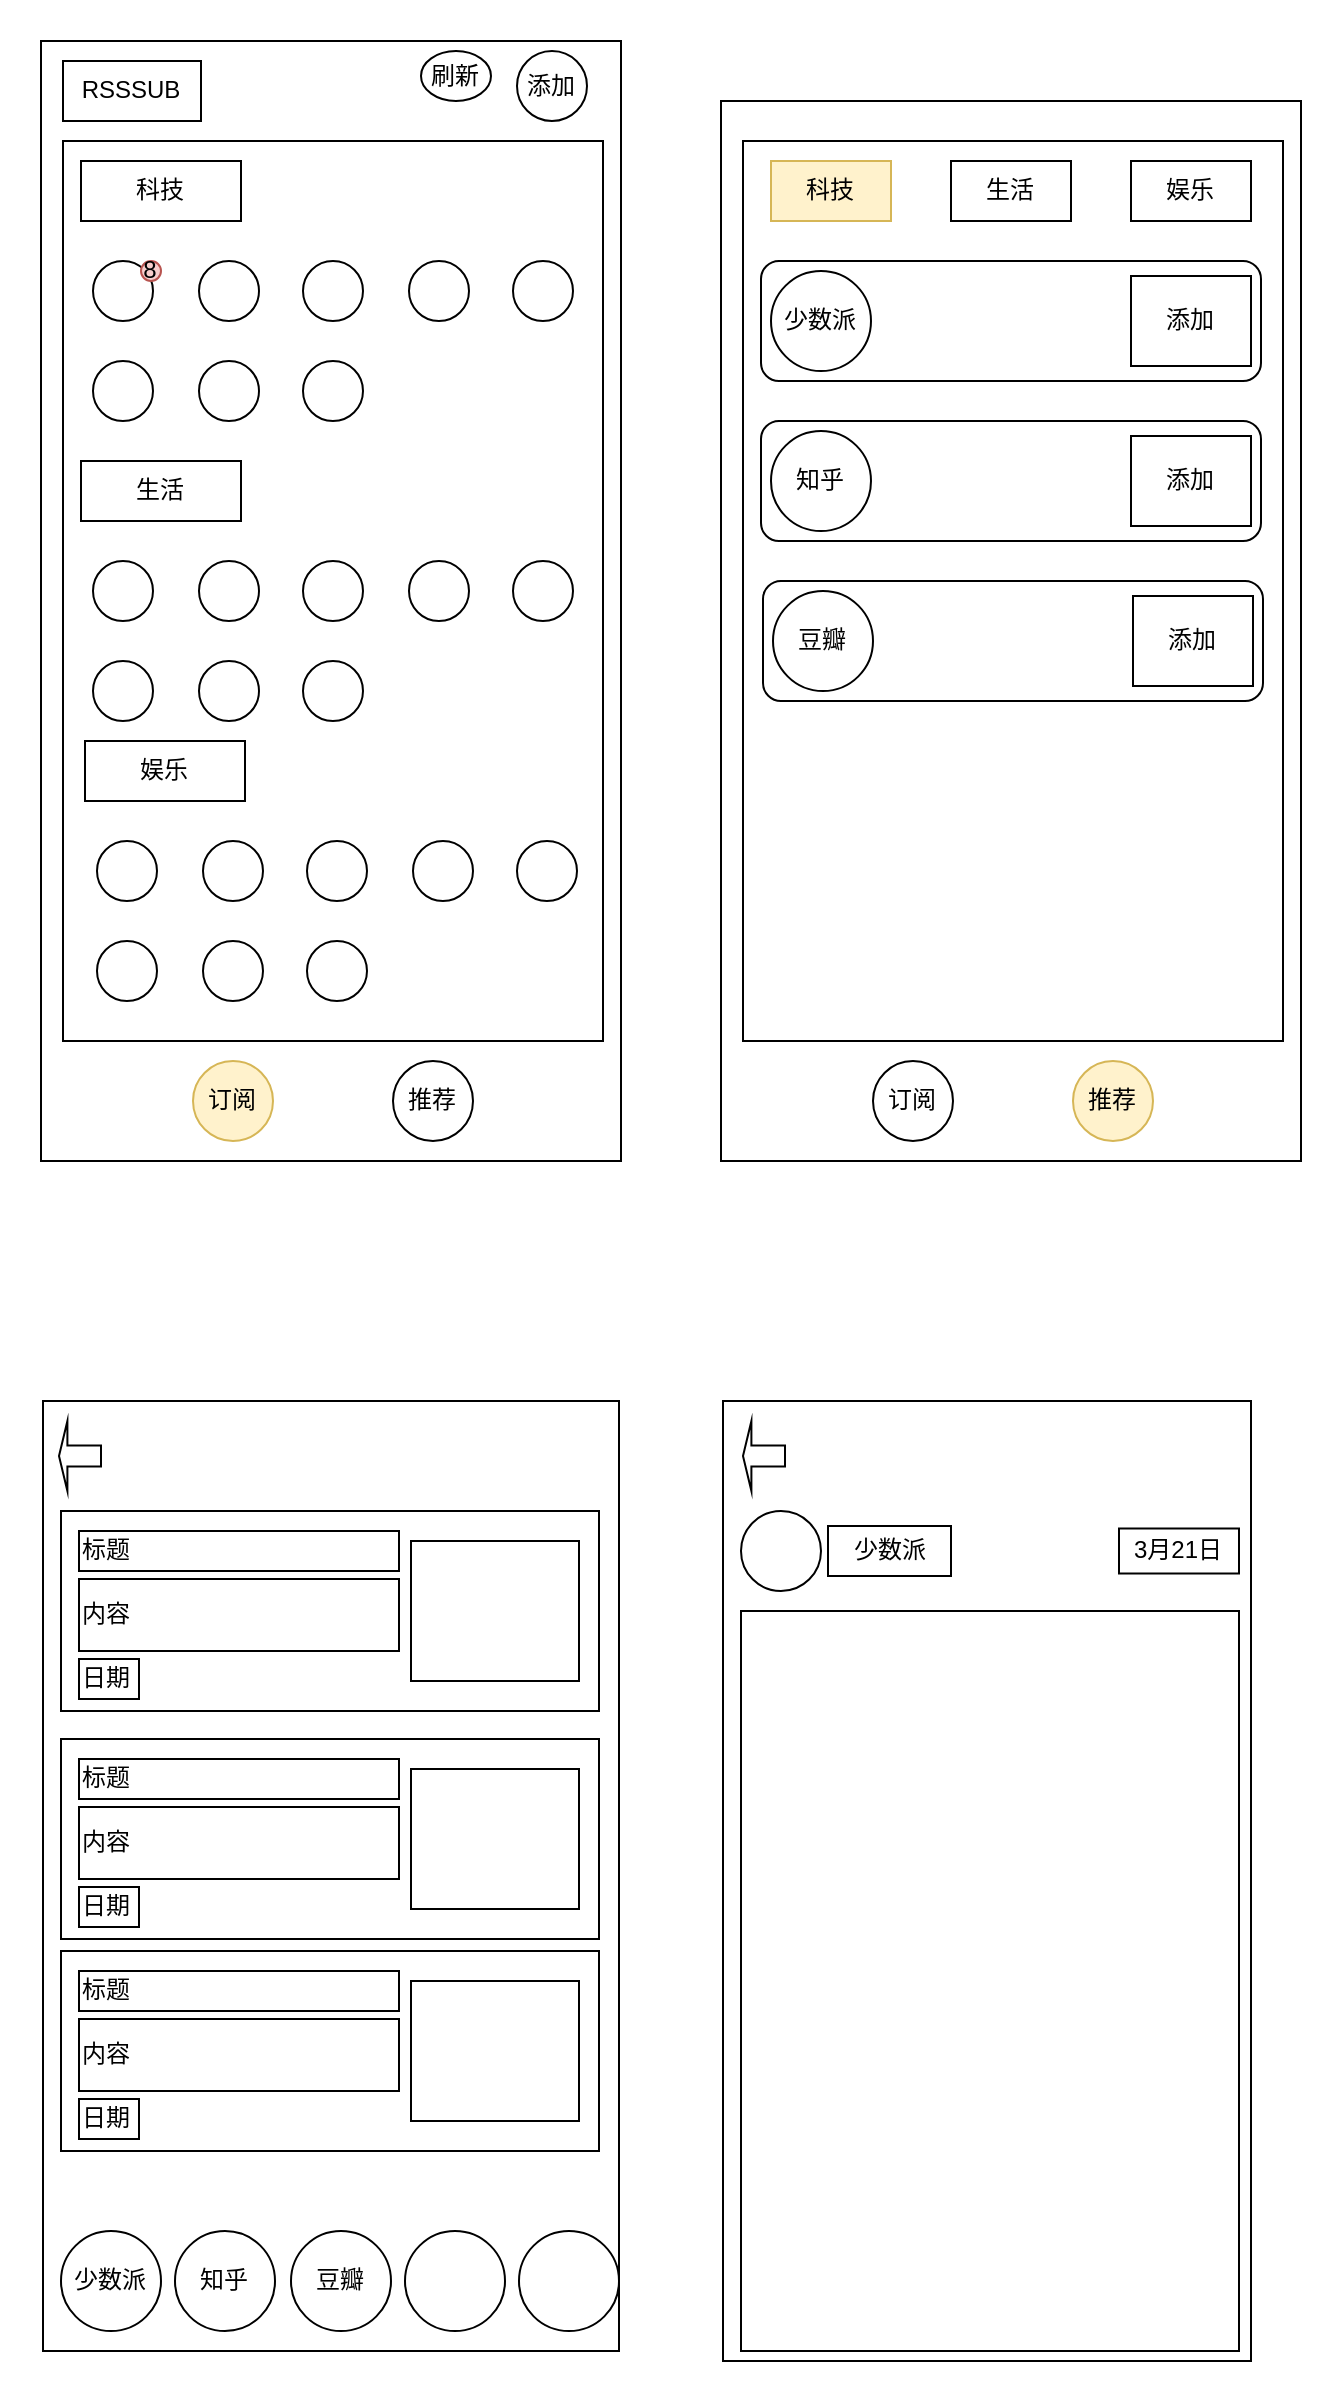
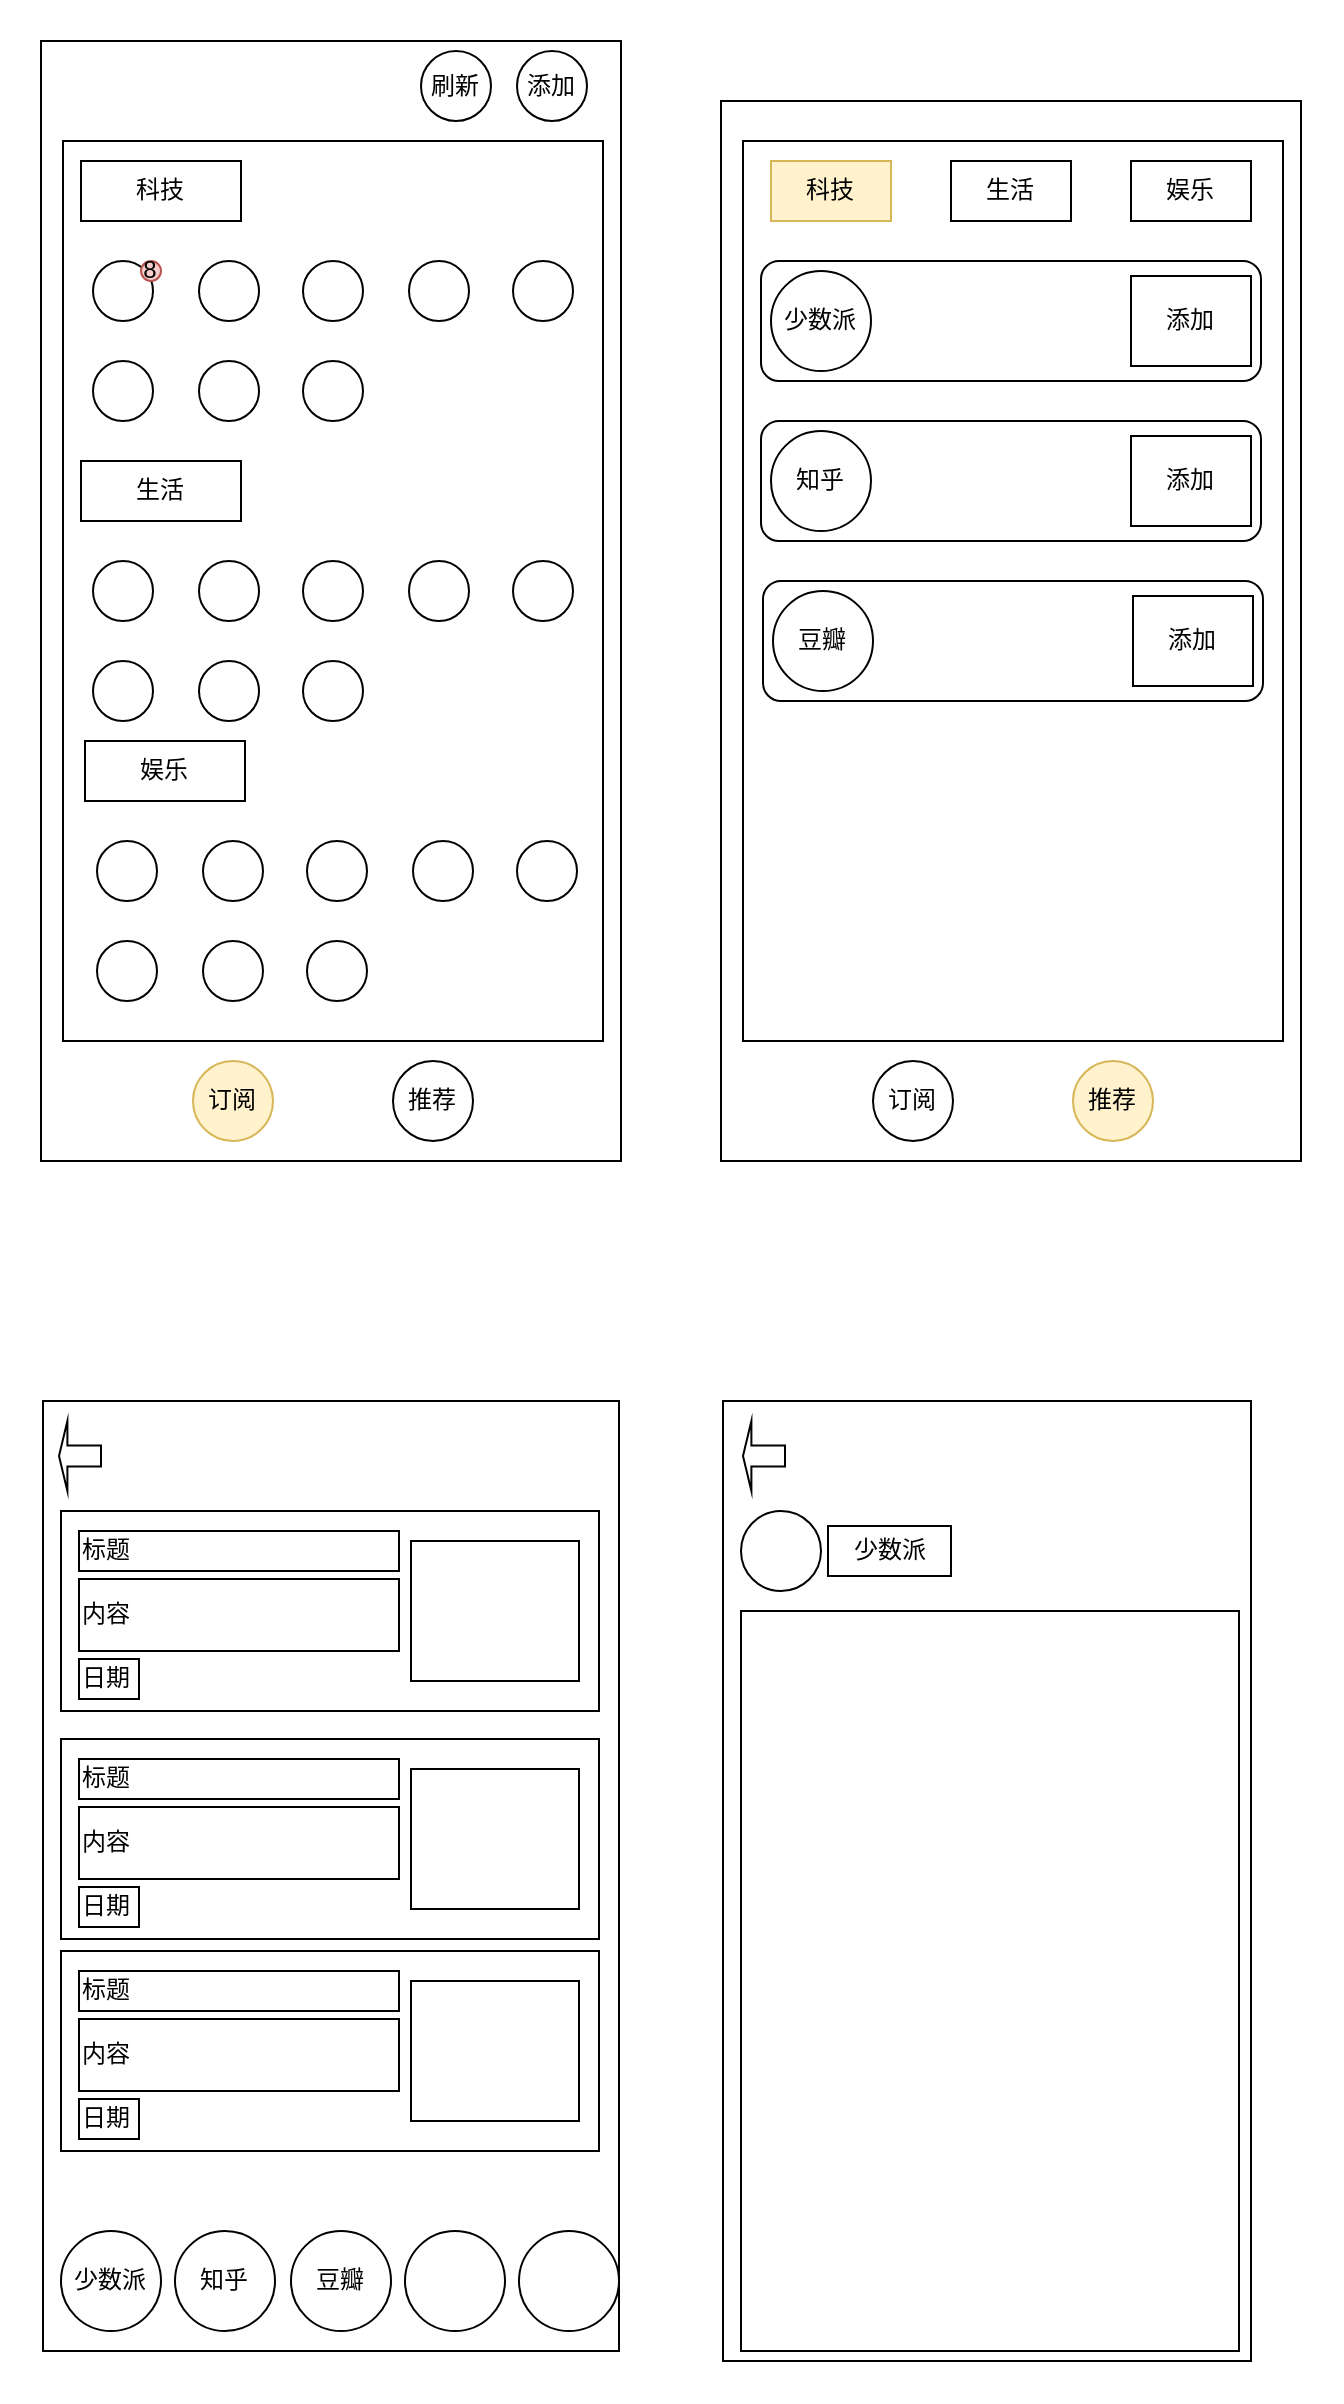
node "刷新": size 70x50 -> 70x70
node "RSSSUB": removed
node "3月21日": removed
